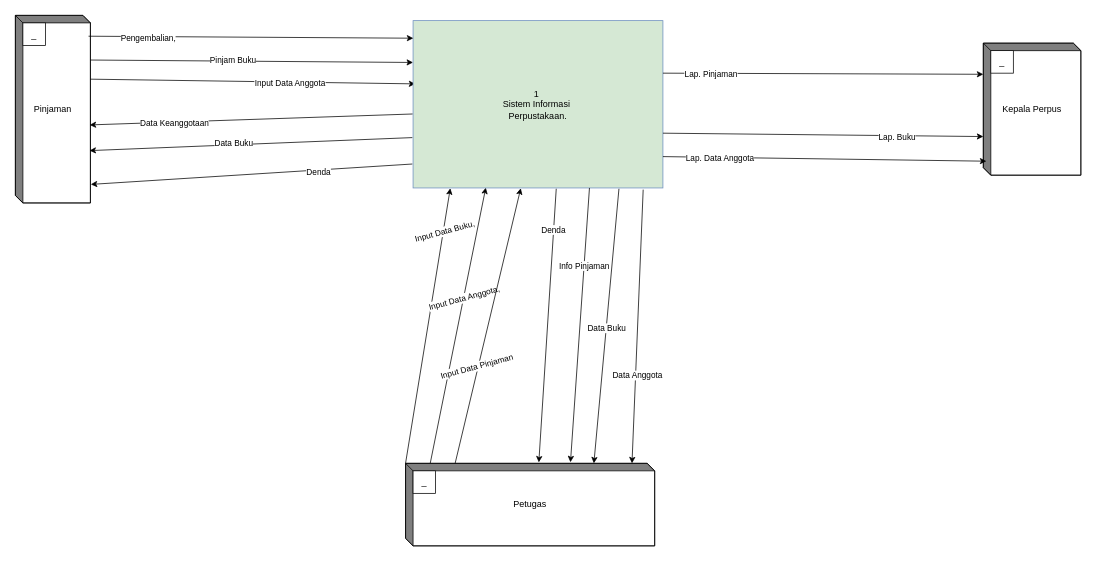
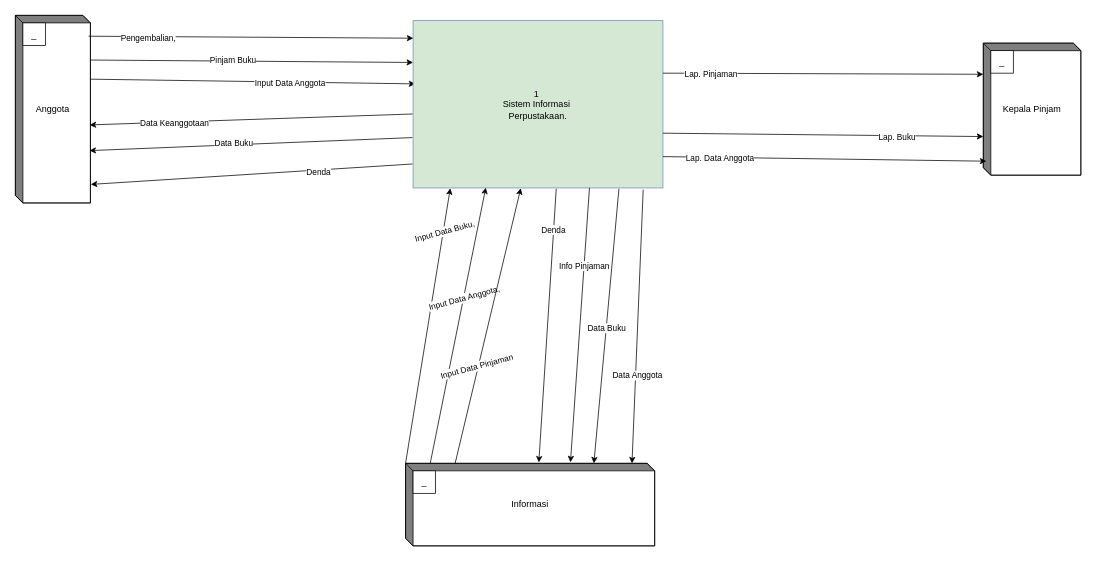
node "Pinjaman": label "Pinjaman" -> "Anggota"
node "Kepala Perpus": label "Kepala Perpus" -> "Kepala Pinjam"
node "Petugas": label "Petugas" -> "Informasi"
